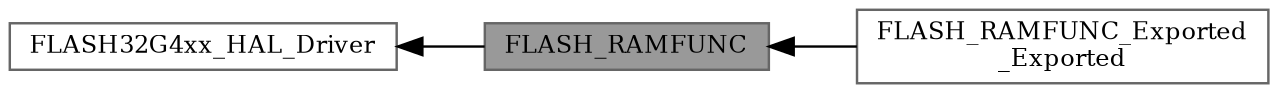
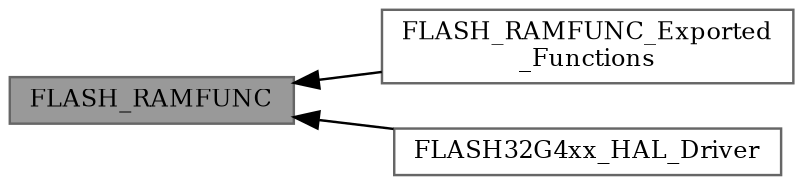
edge "FLASH_RAMFUNC" -> "FLASH32G4xx_HAL_Driver": reversed
node "FLASH_RAMFUNC_Exported _Exported": label "FLASH_RAMFUNC_Exported _Exported" -> "FLASH_RAMFUNC_Exported _Functions"
